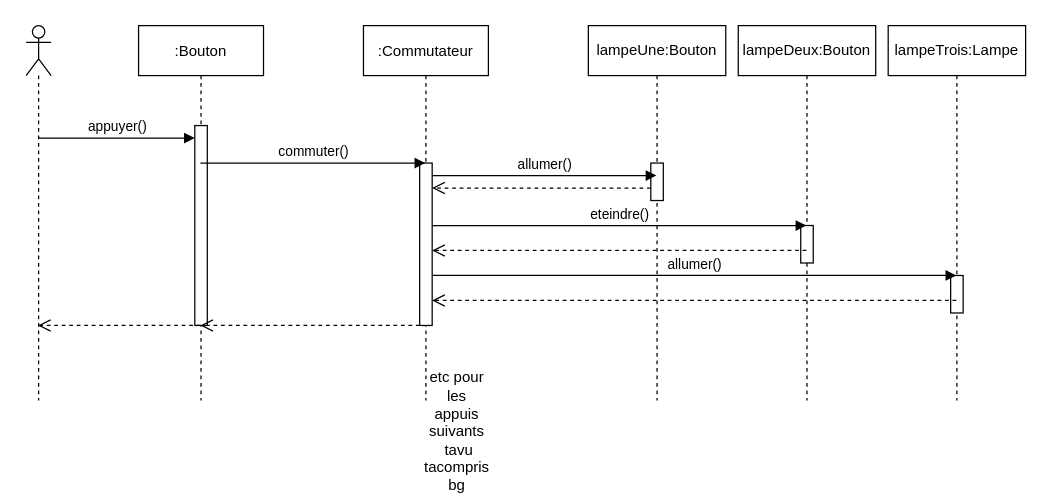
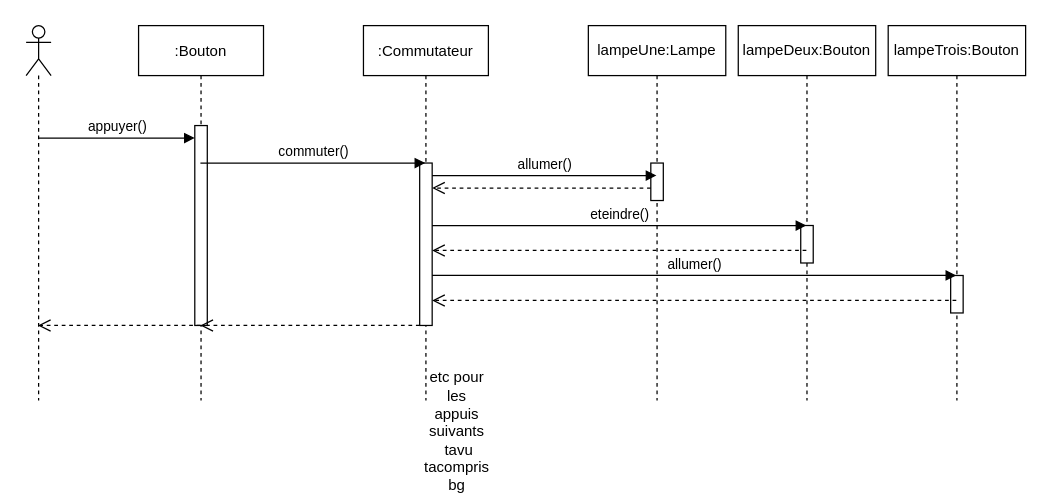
node "lampeUne:Bouton": label "lampeUne:Bouton" -> "lampeUne:Lampe"
node "lampeTrois:Lampe": label "lampeTrois:Lampe" -> "lampeTrois:Bouton"
